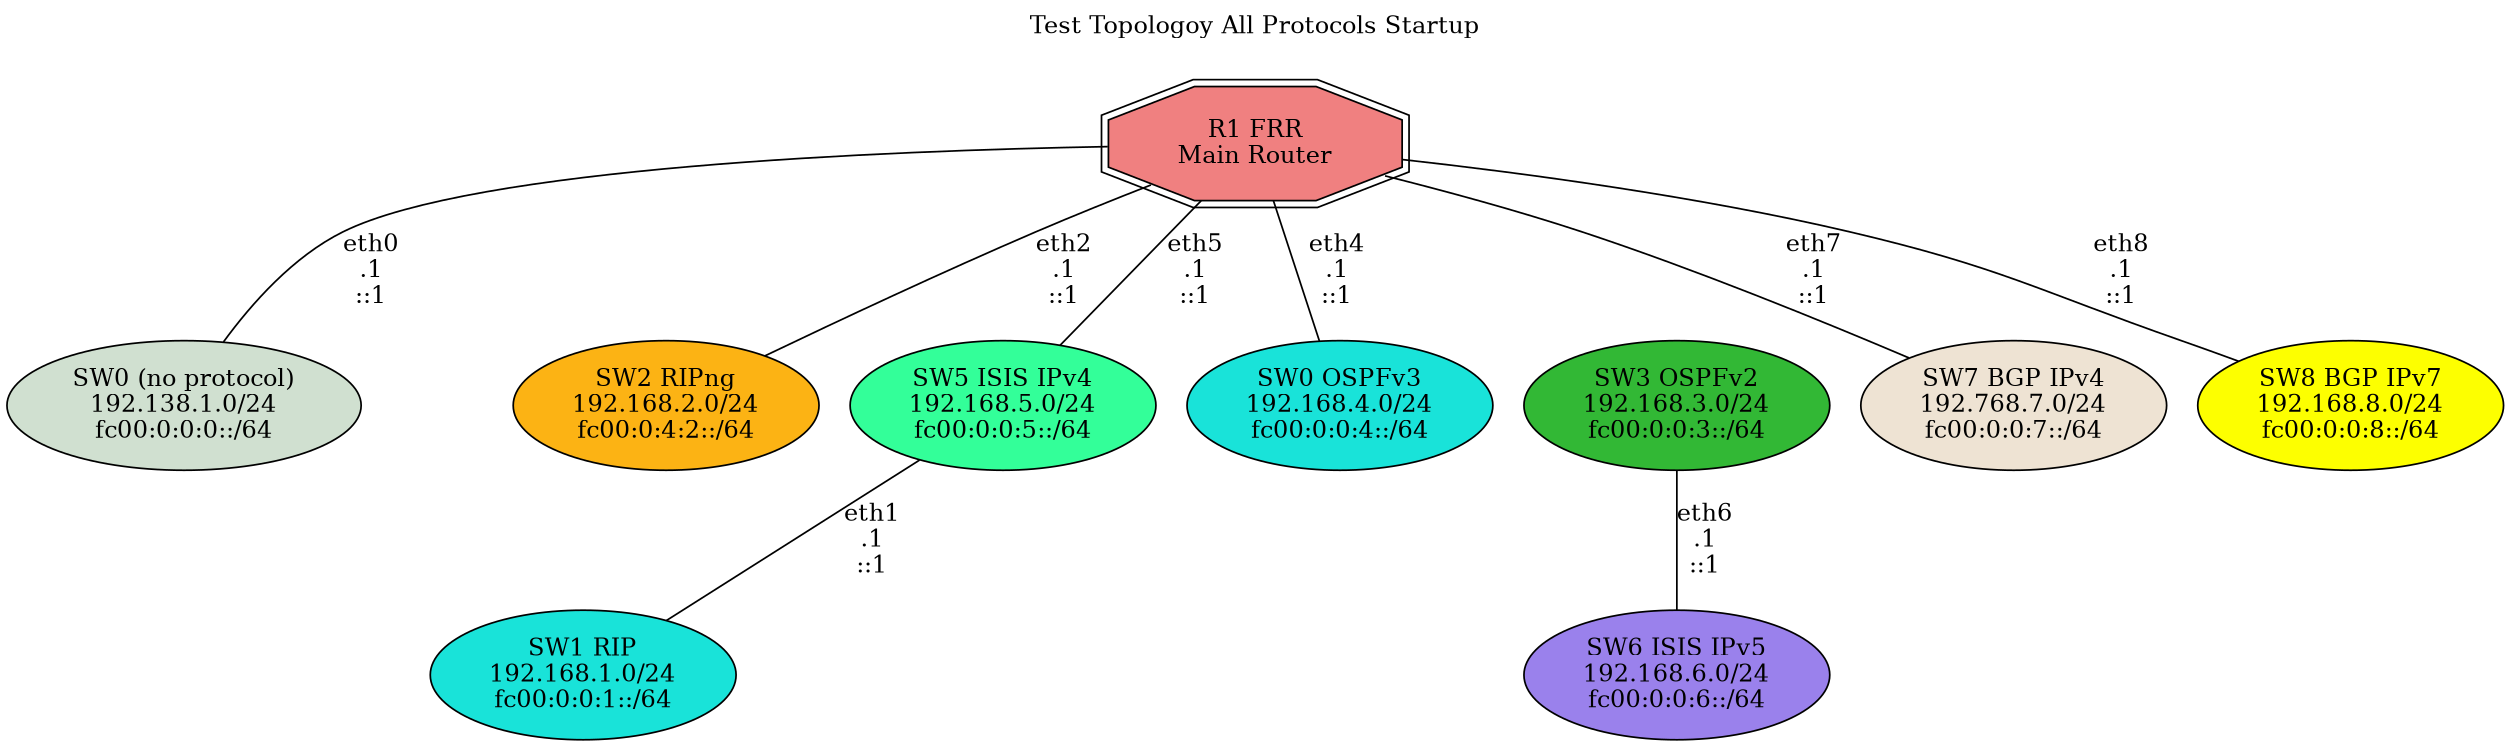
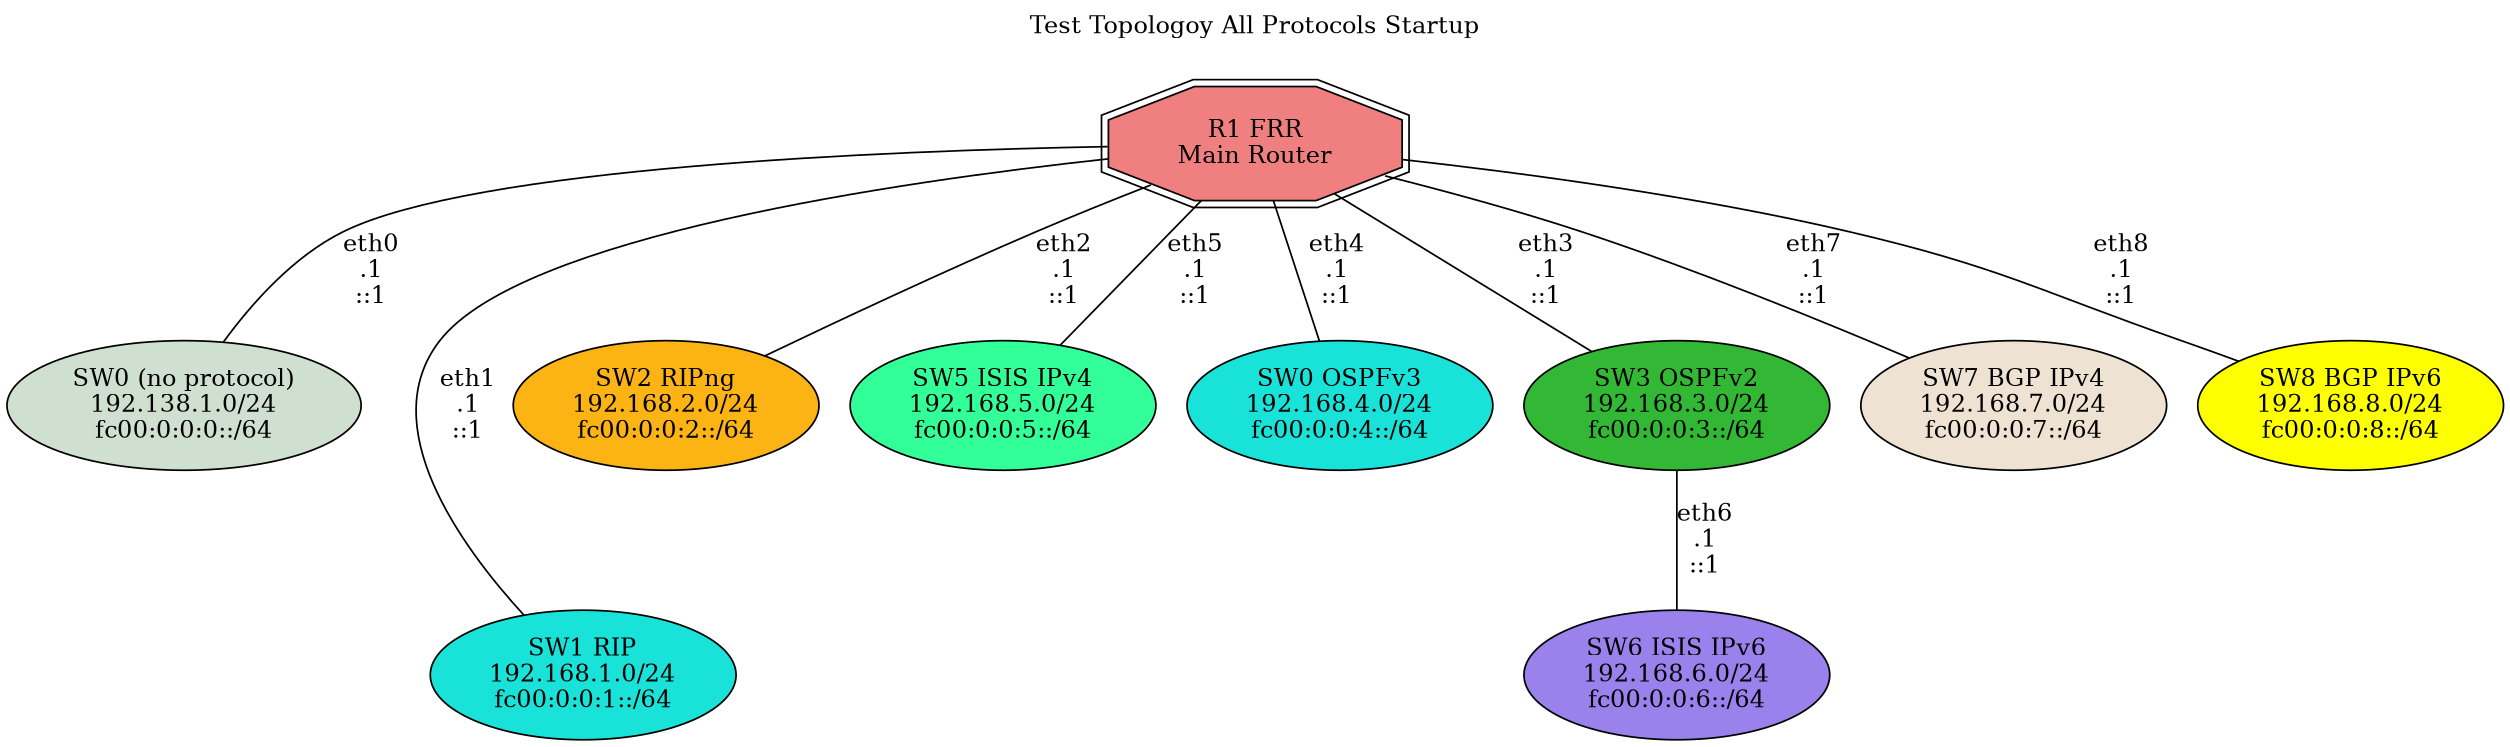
edge "R1 FRR Main Router" -- "SW3 OSPFv2 192.168.3.0/24 fc00:0:0:3::/64": added, label "eth3 .1 ::1"
node "SW2 RIPng 192.168.2.0/24 fc00:0:4:2::/64": label "SW2 RIPng 192.168.2.0/24 fc00:0:4:2::/64" -> "SW2 RIPng 192.168.2.0/24 fc00:0:0:2::/64"
node "SW7 BGP IPv4 192.768.7.0/24 fc00:0:0:7::/64": label "SW7 BGP IPv4 192.768.7.0/24 fc00:0:0:7::/64" -> "SW7 BGP IPv4 192.168.7.0/24 fc00:0:0:7::/64"
node "SW8 BGP IPv7 192.168.8.0/24 fc00:0:0:8::/64": label "SW8 BGP IPv7 192.168.8.0/24 fc00:0:0:8::/64" -> "SW8 BGP IPv6 192.168.8.0/24 fc00:0:0:8::/64"
edge "SW5 ISIS IPv4 192.168.5.0/24 fc00:0:0:5::/64" -- "SW1 RIP 192.168.1.0/24 fc00:0:0:1::/64": now "R1 FRR Main Router" -- "SW1 RIP 192.168.1.0/24 fc00:0:0:1::/64"
node "SW6 ISIS IPv5 192.168.6.0/24 fc00:0:0:6::/64": label "SW6 ISIS IPv5 192.168.6.0/24 fc00:0:0:6::/64" -> "SW6 ISIS IPv6 192.168.6.0/24 fc00:0:0:6::/64"
